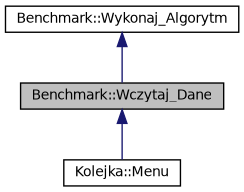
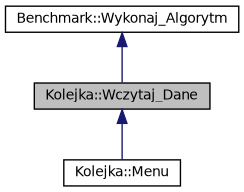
node "Benchmark::Wczytaj_Dane": label "Benchmark::Wczytaj_Dane" -> "Kolejka::Wczytaj_Dane"
